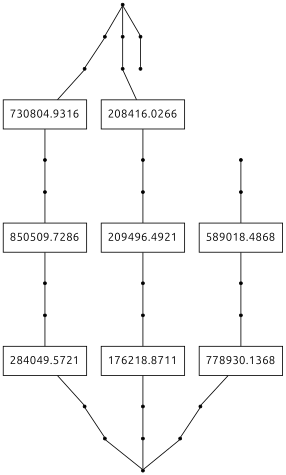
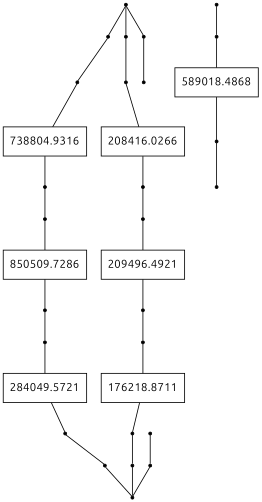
node "730804.9316": label "730804.9316" -> "738804.9316"
node "778930.1368": removed
